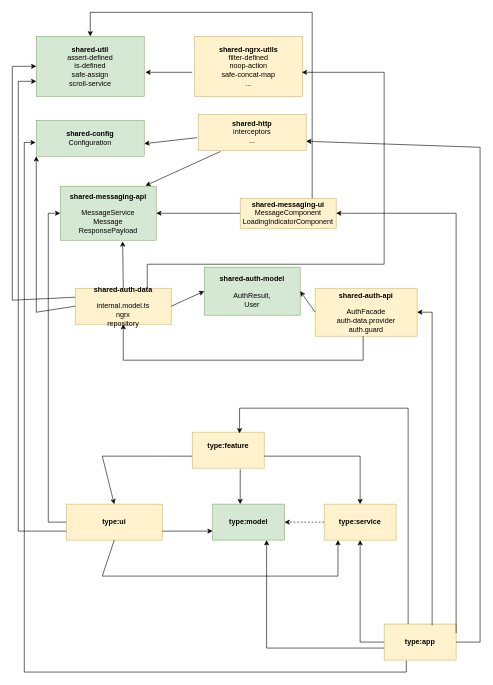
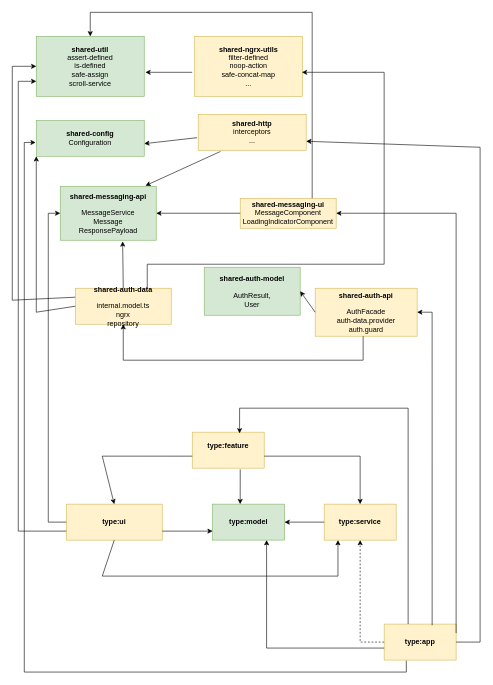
edge "shared-auth-data internal.model.ts ngrx repository" -> "shared-auth-model AuthResult, User": removed
edge "type:service" -> "type:model": style dashed -> solid
edge "type:app" -> "type:service": style solid -> dashed
